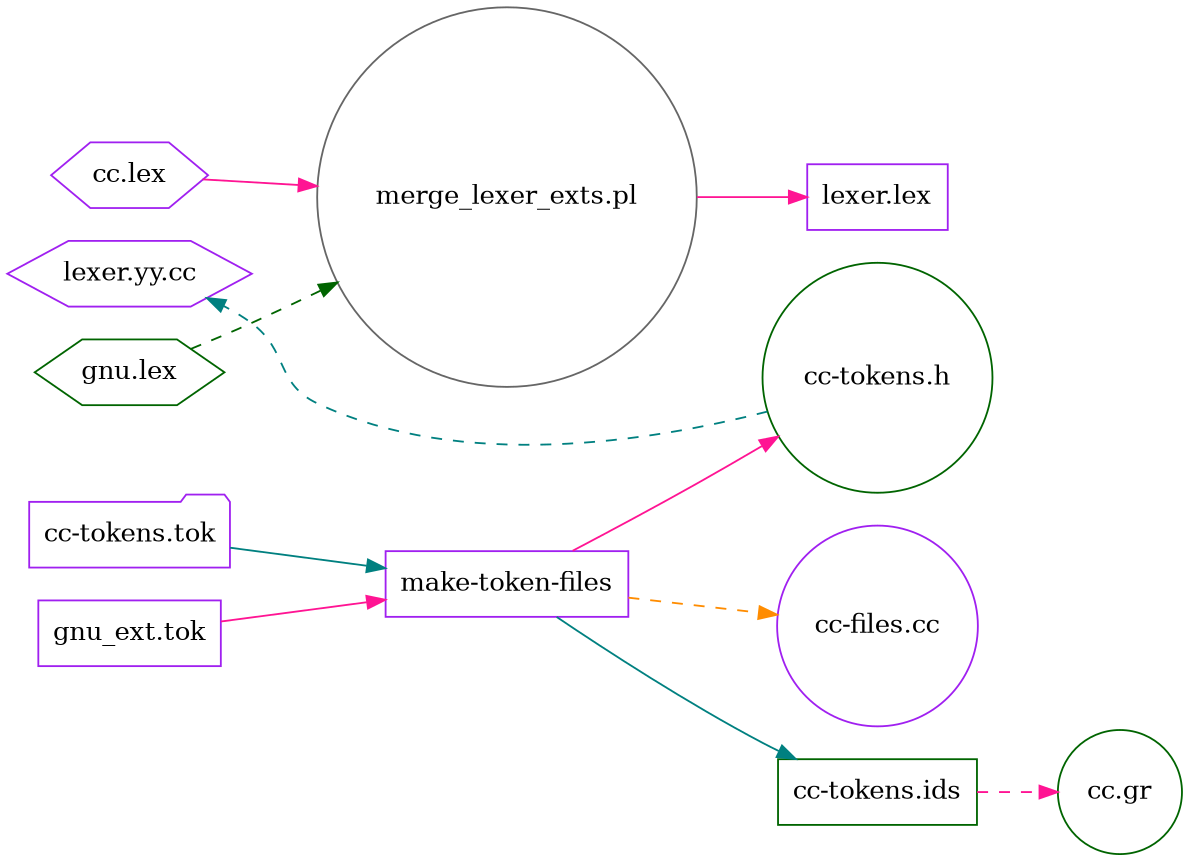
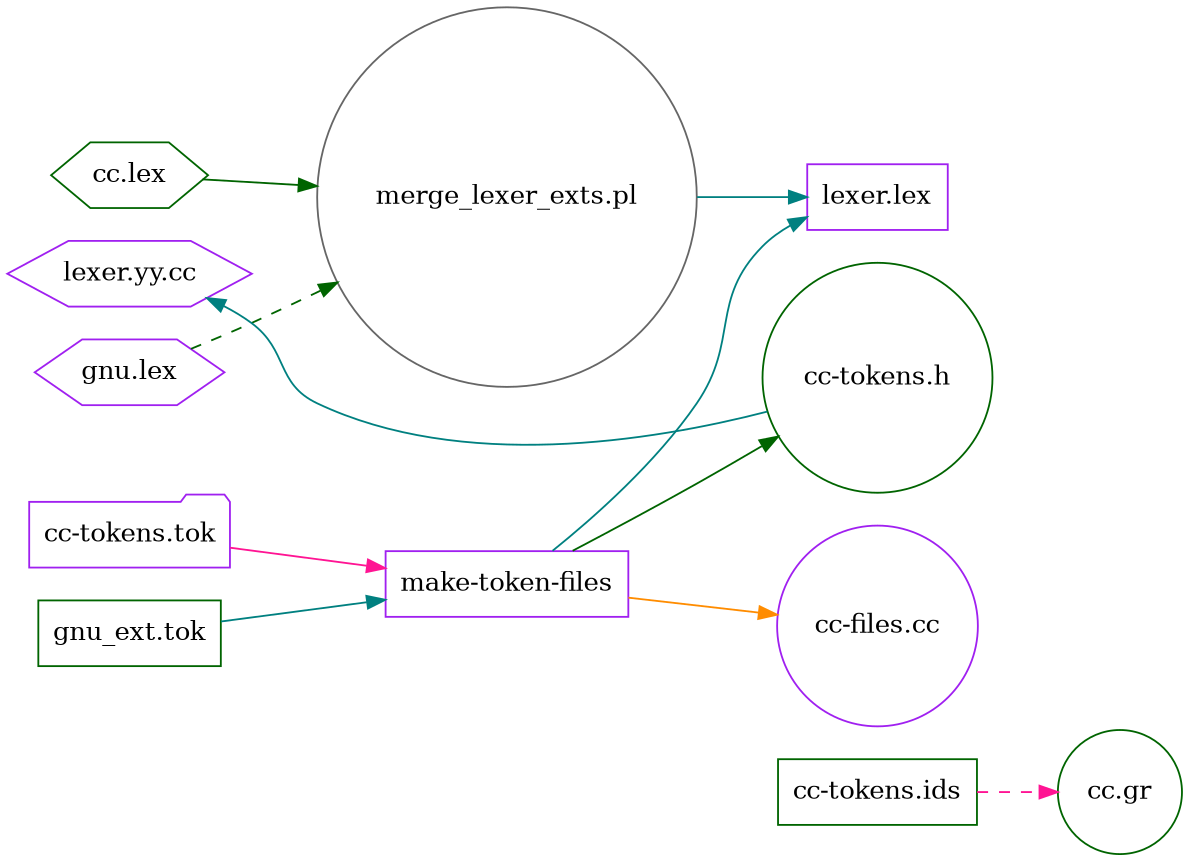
node "cc.lex": color purple -> darkgreen
edge "cc.lex" -> "merge_lexer_exts.pl": color deeppink -> darkgreen
edge "merge_lexer_exts.pl" -> "lexer.lex": color deeppink -> teal
node "gnu.lex": color darkgreen -> purple
edge "cc-tokens.h" -> "lexer.yy.cc": style dashed -> solid
edge "make-token-files" -> "cc-tokens.h": color deeppink -> darkgreen
edge "cc-tokens.tok" -> "make-token-files": color teal -> deeppink
edge "make-token-files" -> "cc-files.cc": style dashed -> solid
edge "gnu_ext.tok" -> "make-token-files": color deeppink -> teal
node "gnu_ext.tok": color purple -> darkgreen
edge "make-token-files" -> "cc-tokens.ids": now "make-token-files" -> "lexer.lex"
